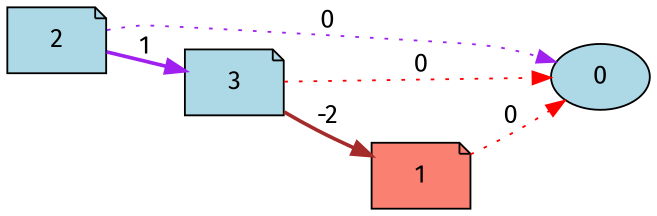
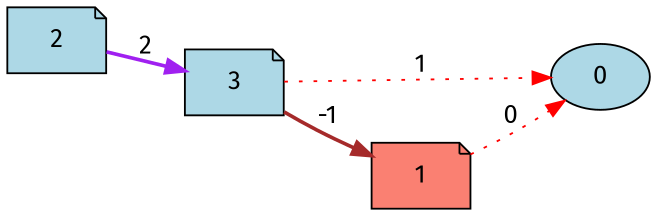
edge "2" -> "0": removed, label "0"
edge "2" -> "3": label "1" -> "2"
edge "3" -> "0": label "0" -> "1"
edge "3" -> "1": label "-2" -> "-1"
